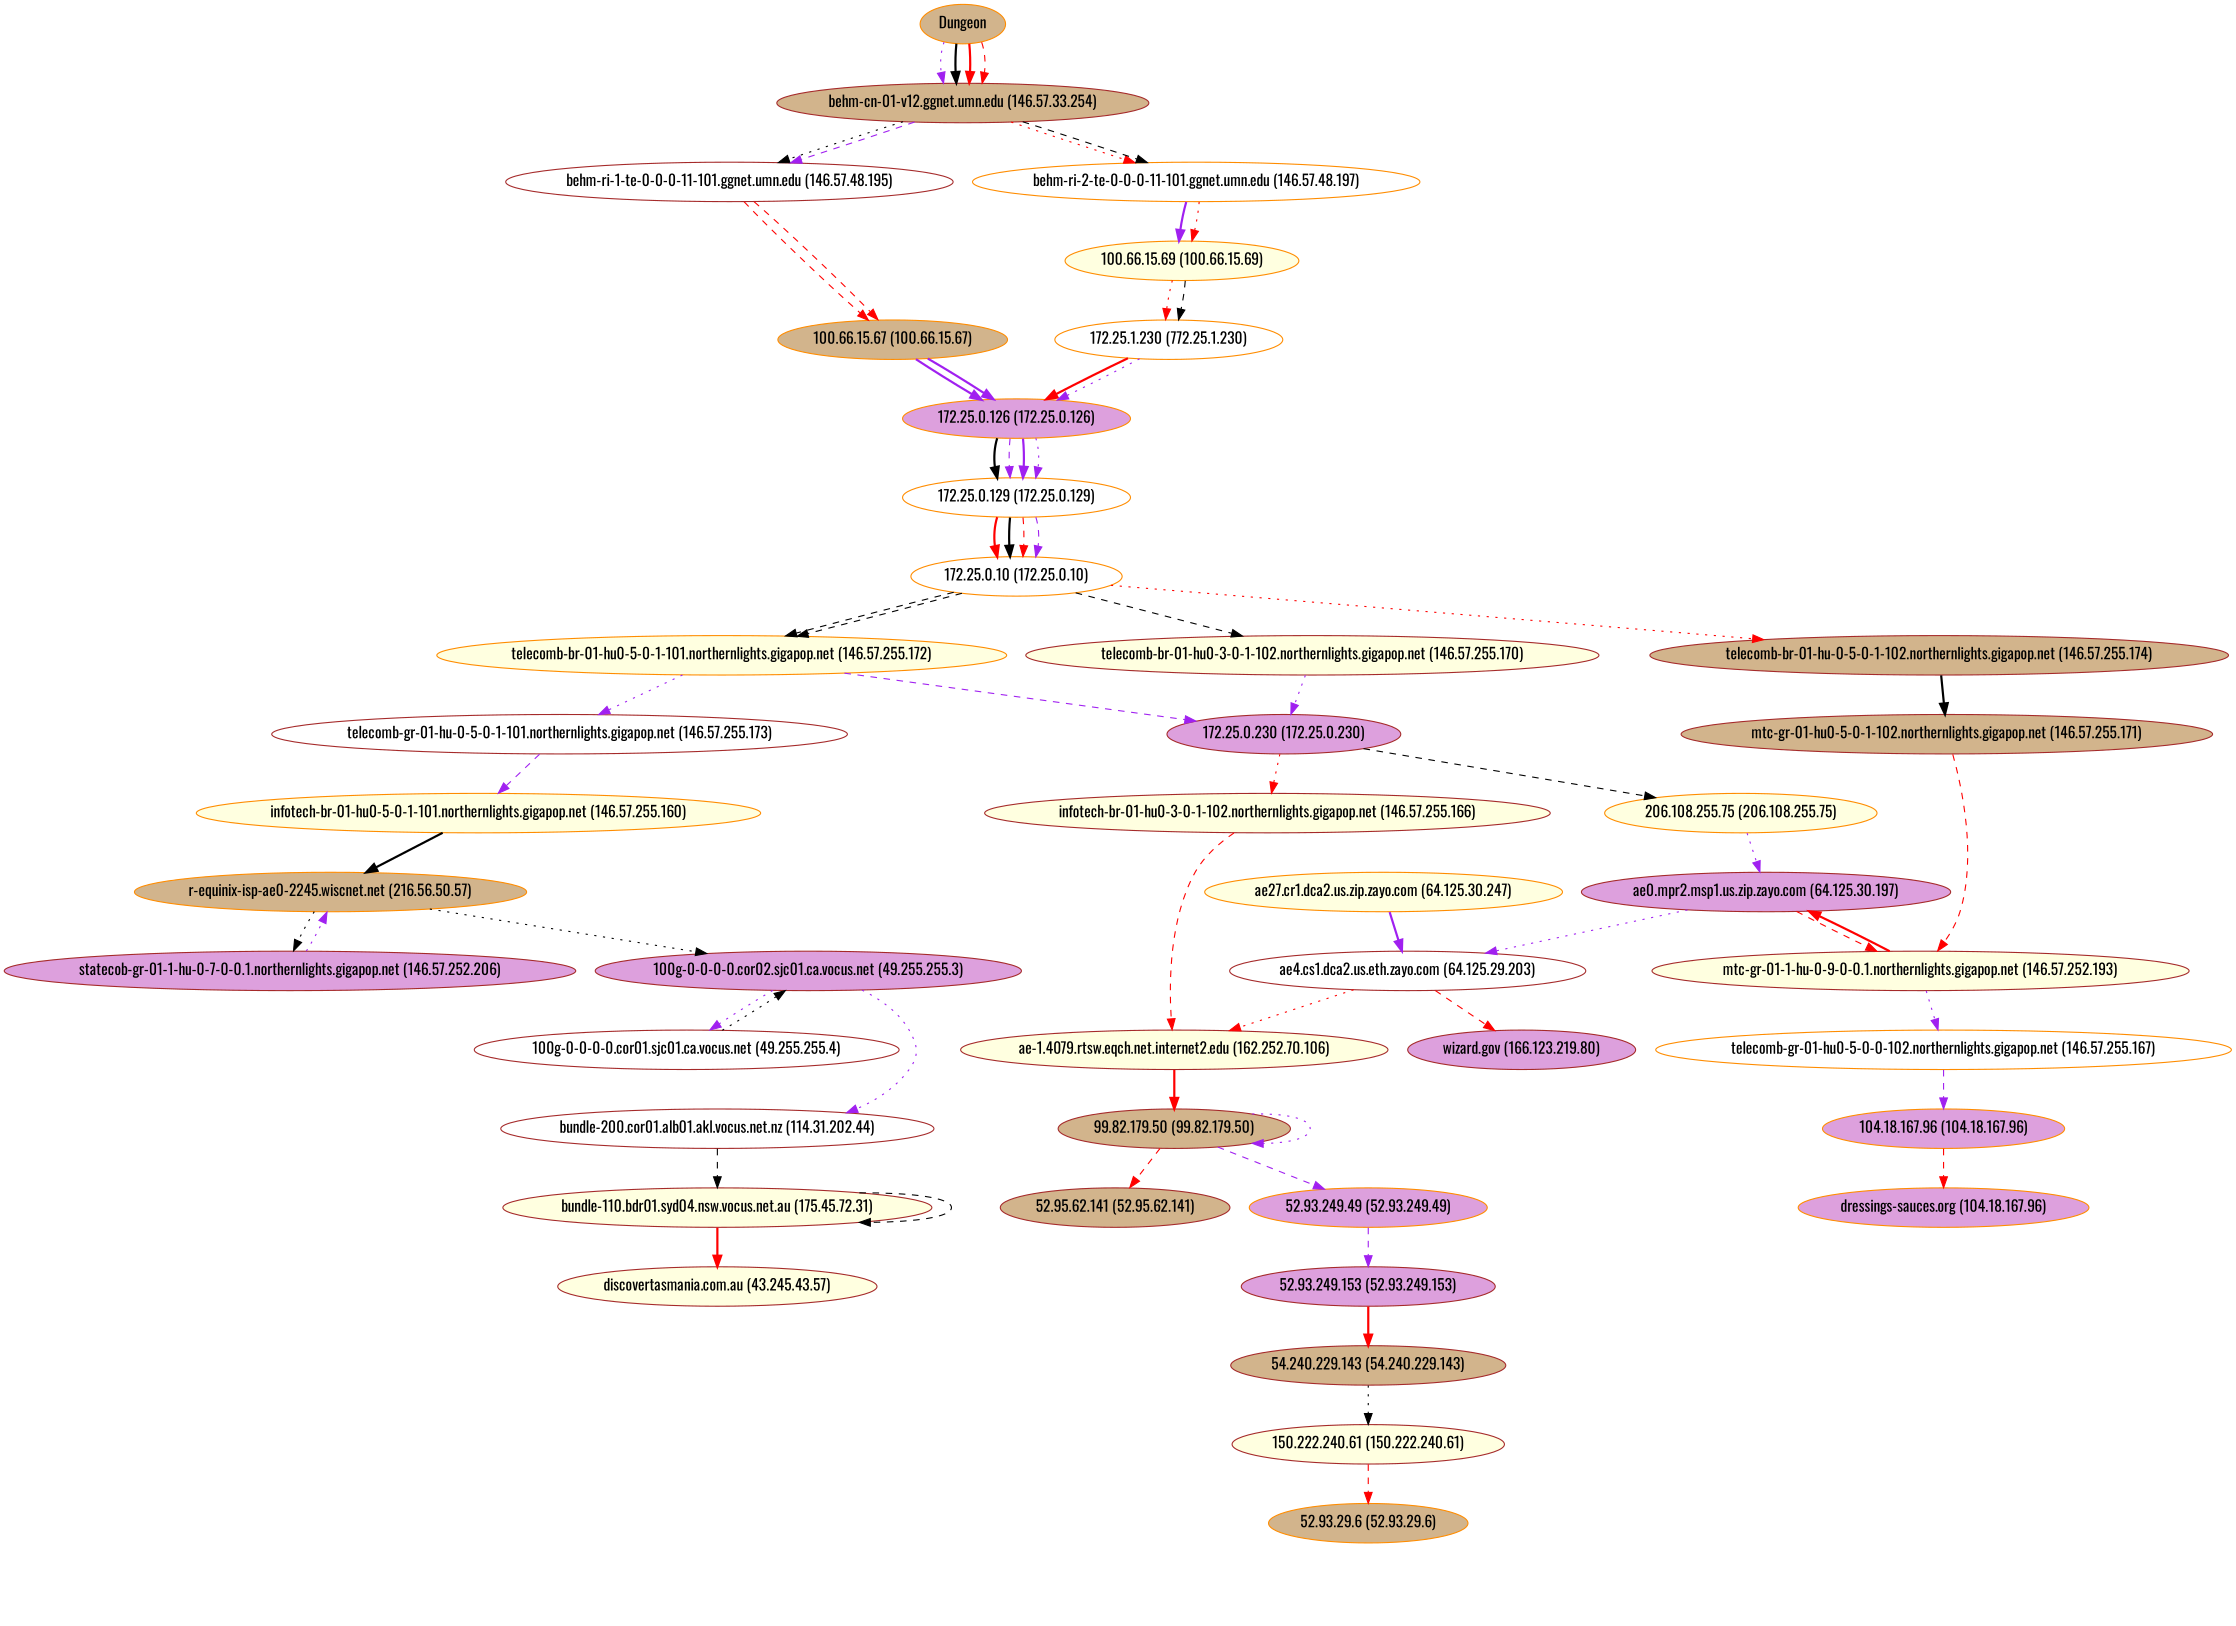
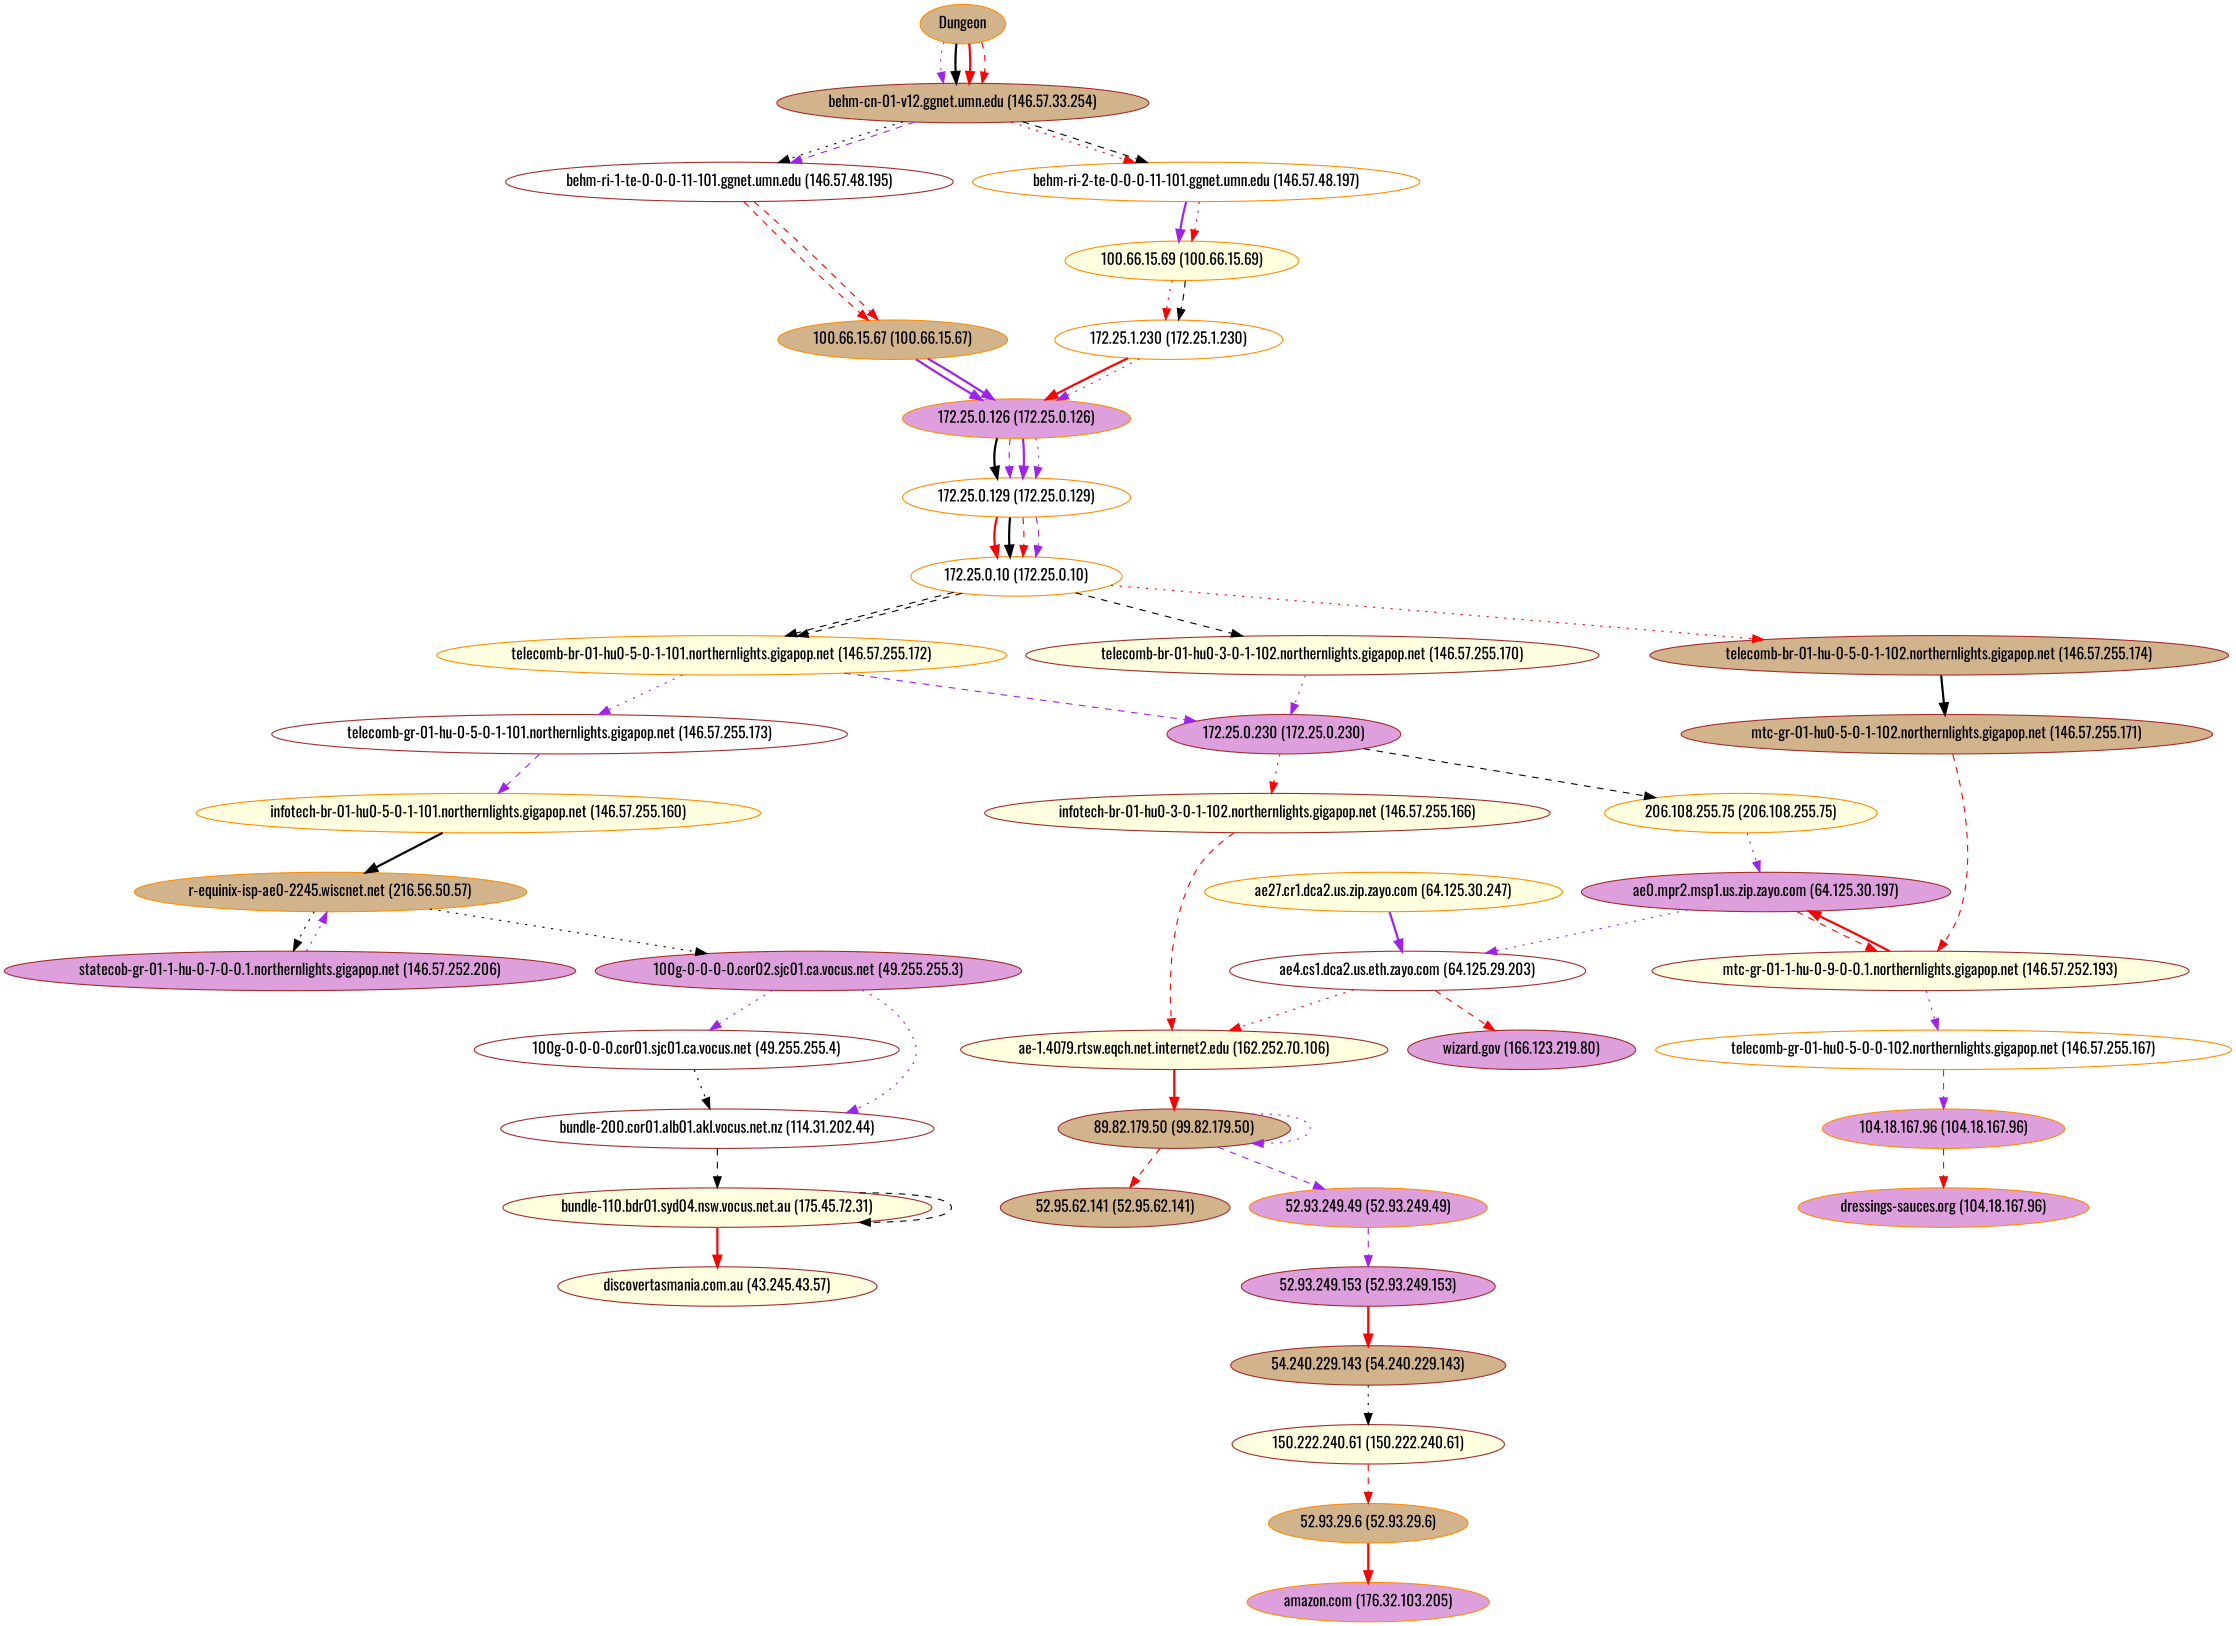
node "172.25.1.230 (772.25.1.230)": label "172.25.1.230 (772.25.1.230)" -> "172.25.1.230 (172.25.1.230)"
edge "100g-0-0-0-0.cor01.sjc01.ca.vocus.net (49.255.255.4)" -> "100g-0-0-0-0.cor02.sjc01.ca.vocus.net (49.255.255.3)": now "100g-0-0-0-0.cor01.sjc01.ca.vocus.net (49.255.255.4)" -> "bundle-200.cor01.alb01.akl.vocus.net.nz (114.31.202.44)"
node "99.82.179.50 (99.82.179.50)": label "99.82.179.50 (99.82.179.50)" -> "89.82.179.50 (99.82.179.50)"
node "amazon.com (176.32.103.205)": added
